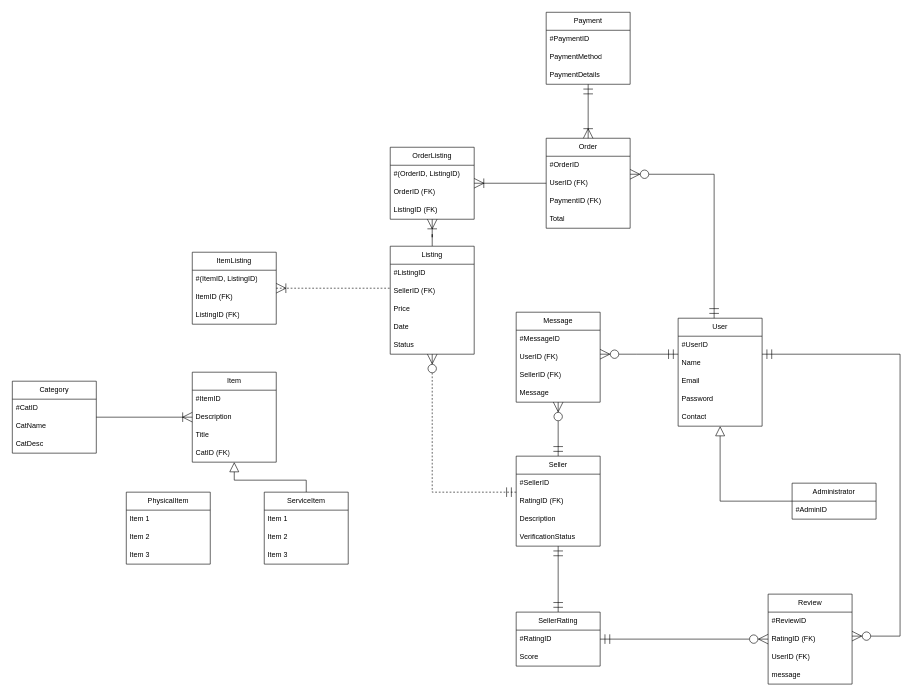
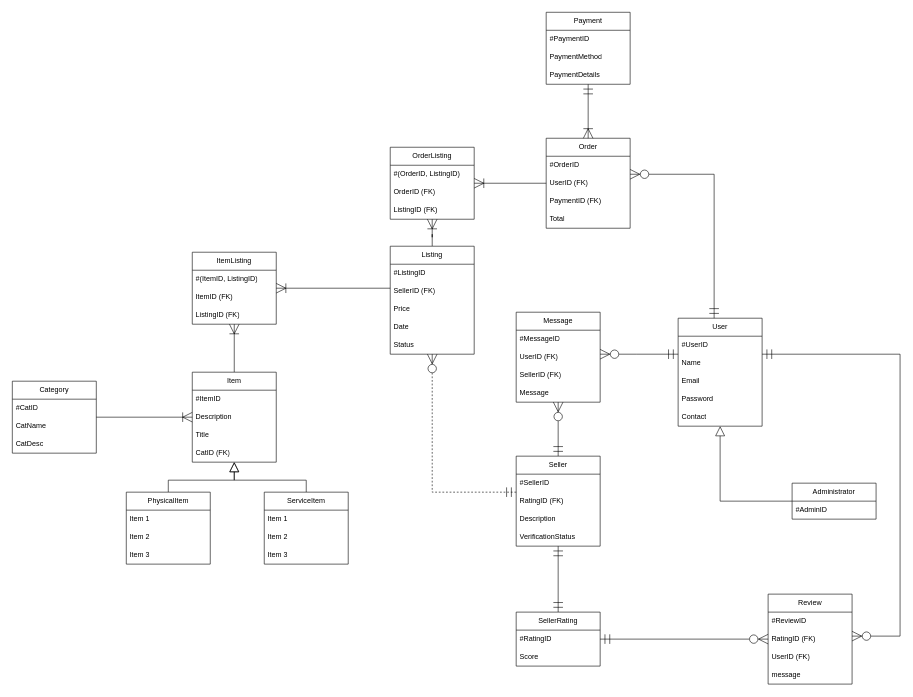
edge "Listing" -> "ItemListing": style dashed -> solid
edge "Item" -> "ItemListing": added
edge "PhysicalItem" -> "Item": added
